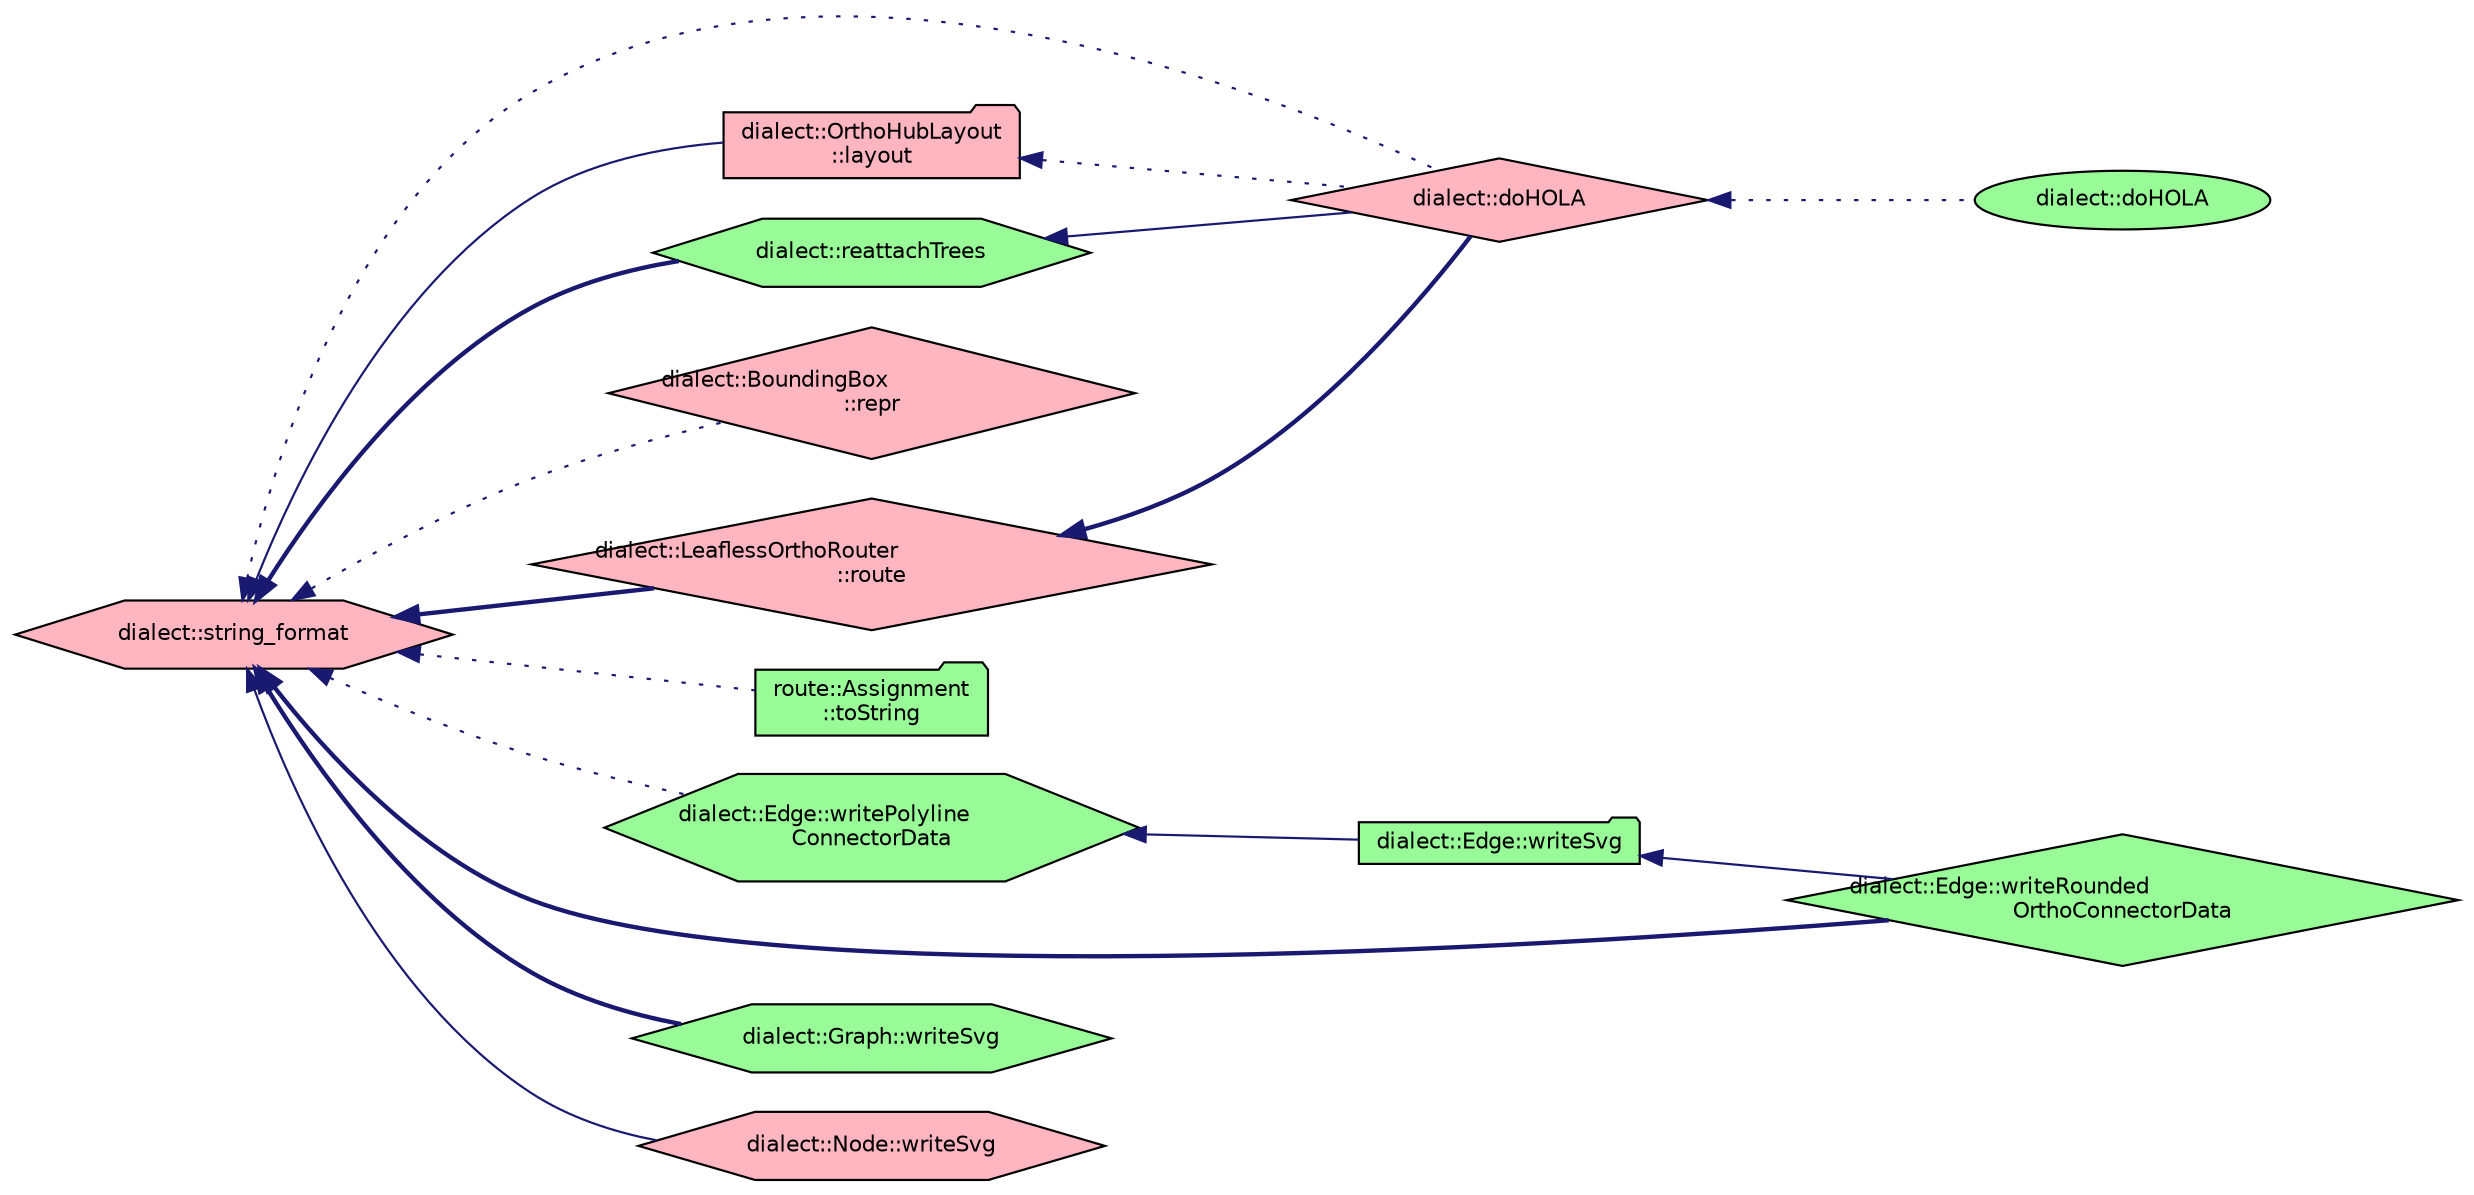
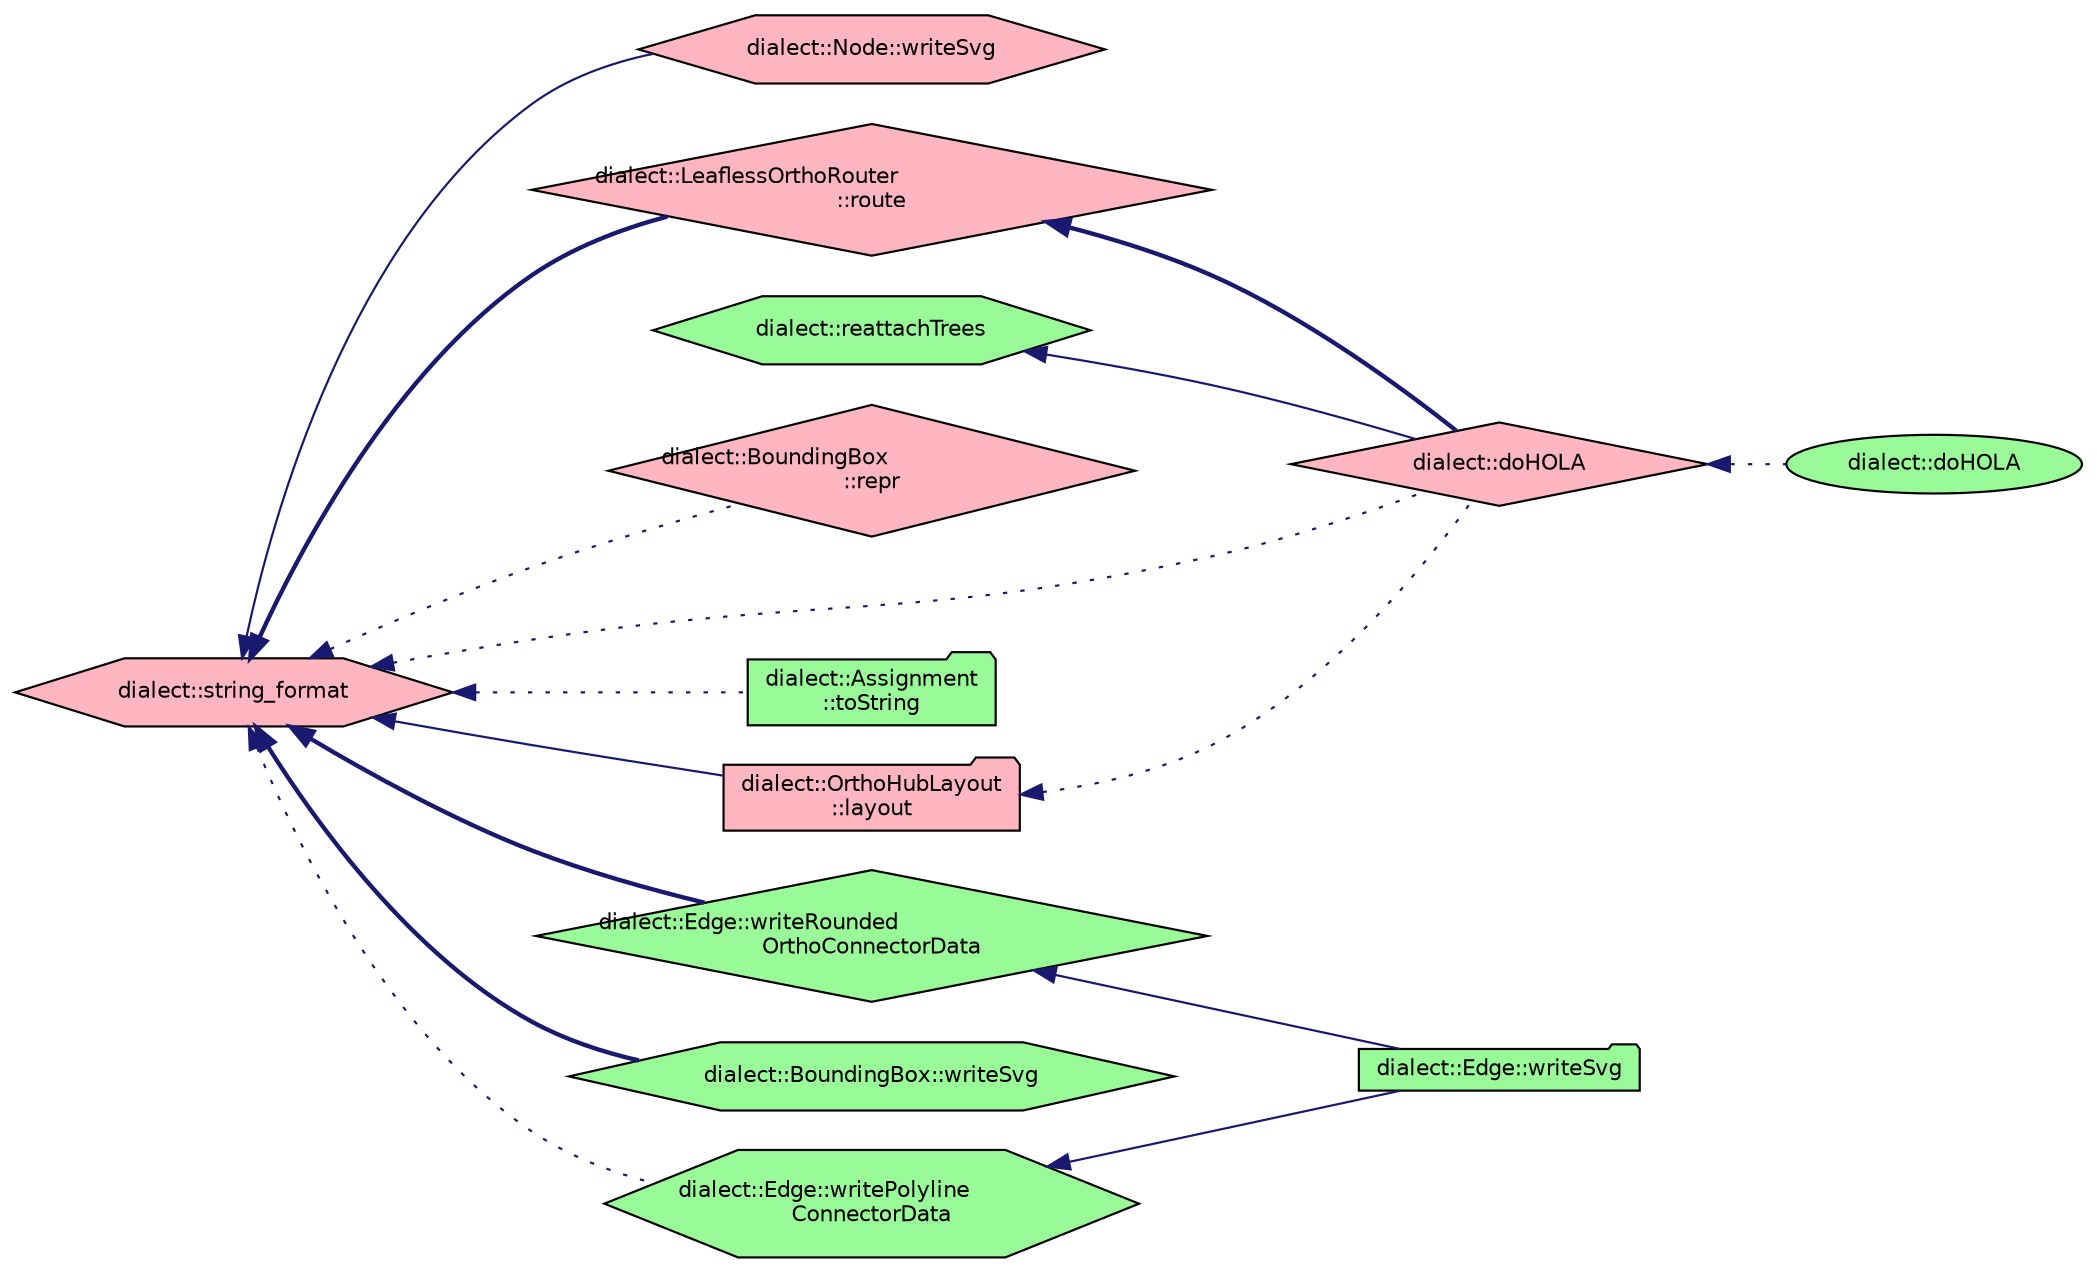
edge "dialect::reattachTrees" -> "dialect::string_format": removed
node "route::Assignment ::toString": label "route::Assignment ::toString" -> "dialect::Assignment ::toString"
edge "dialect::Edge::writeRounded OrthoConnectorData" -> "dialect::Edge::writeSvg": reversed
node "dialect::Graph::writeSvg": label "dialect::Graph::writeSvg" -> "dialect::BoundingBox::writeSvg"
